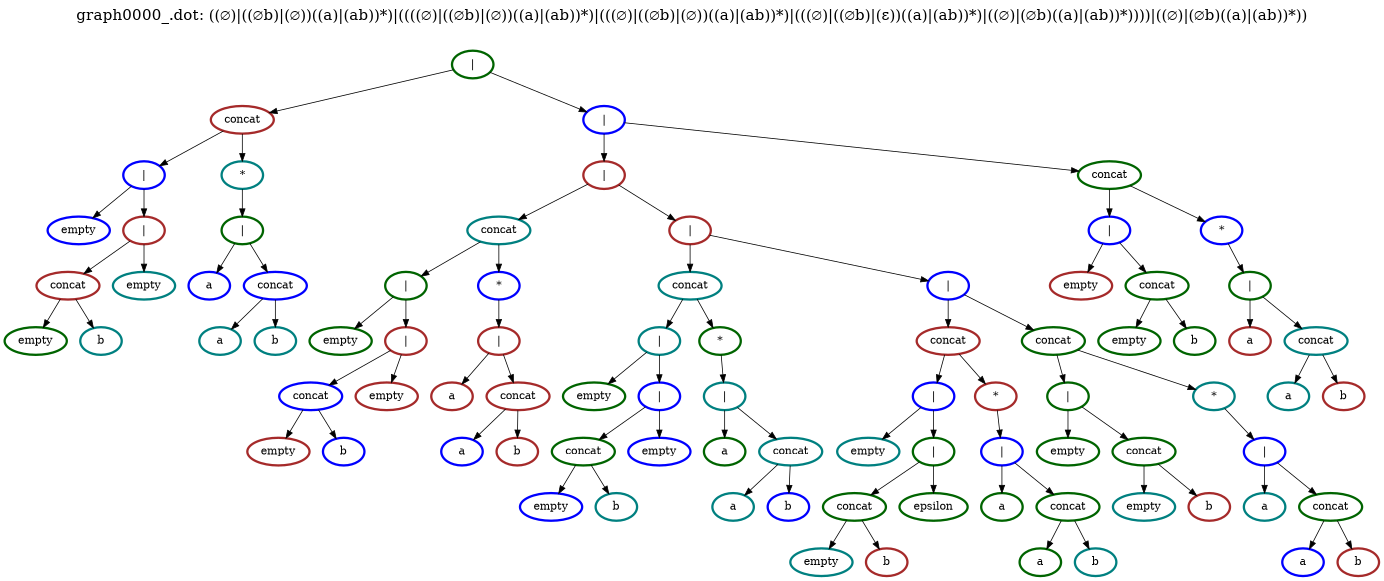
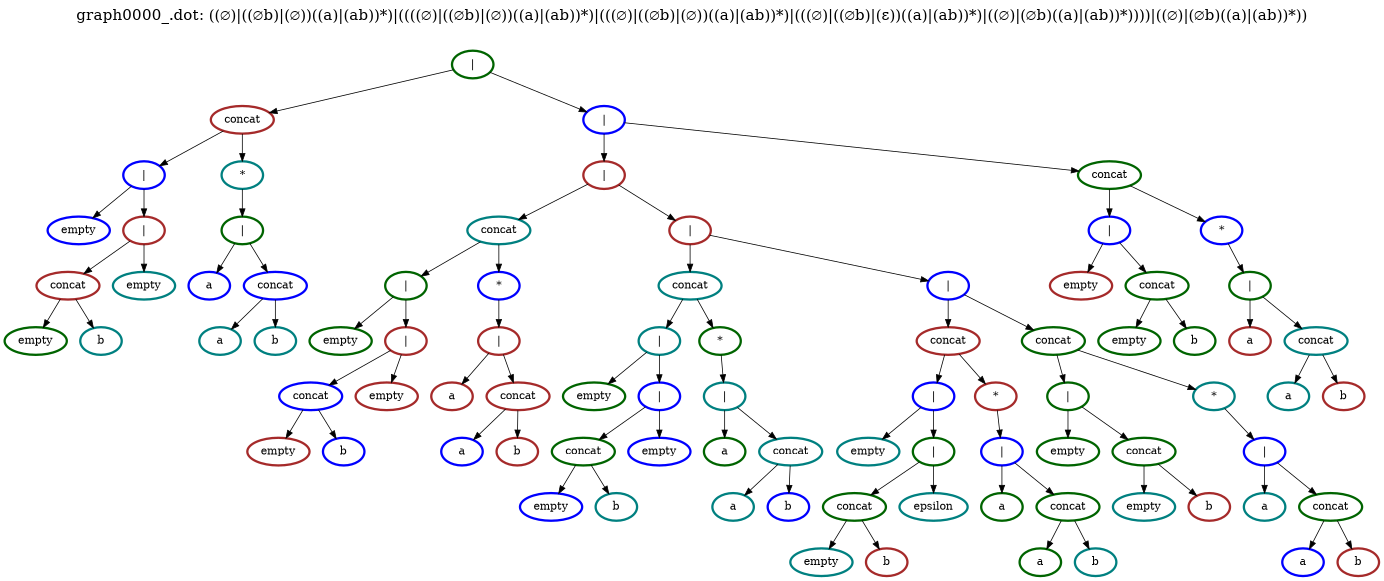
node "epsilon": color darkgreen -> teal
